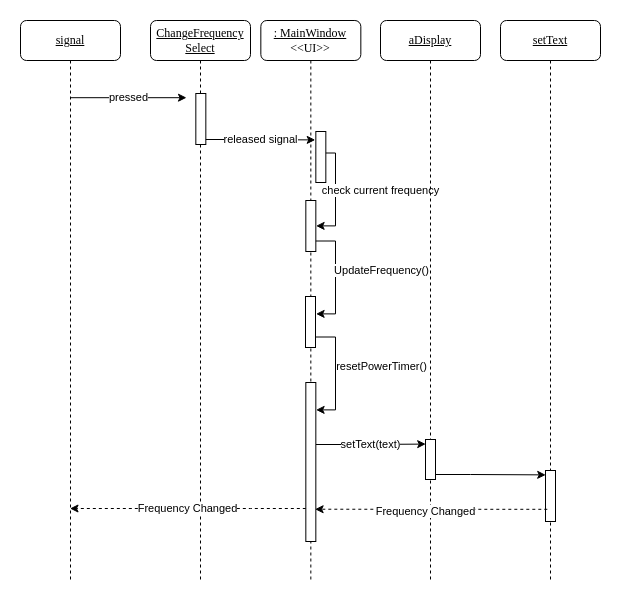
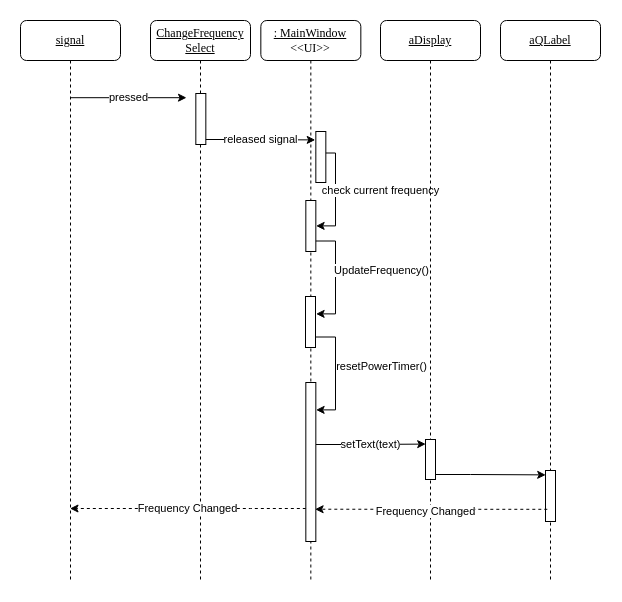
node "setText": label "setText" -> "aQLabel"
